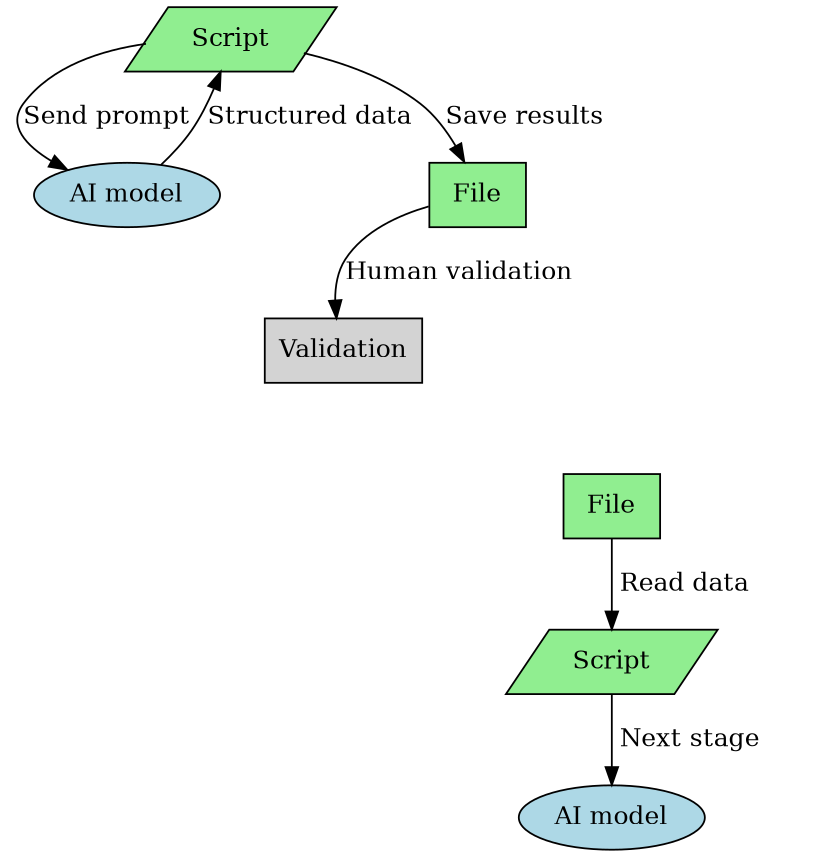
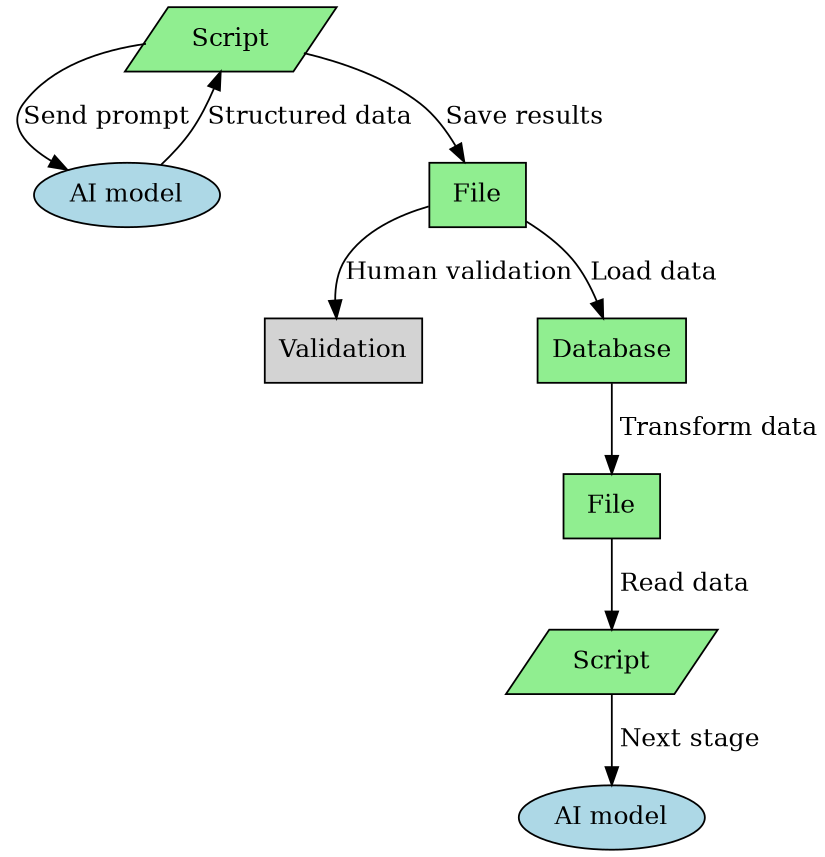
node "Database": added
